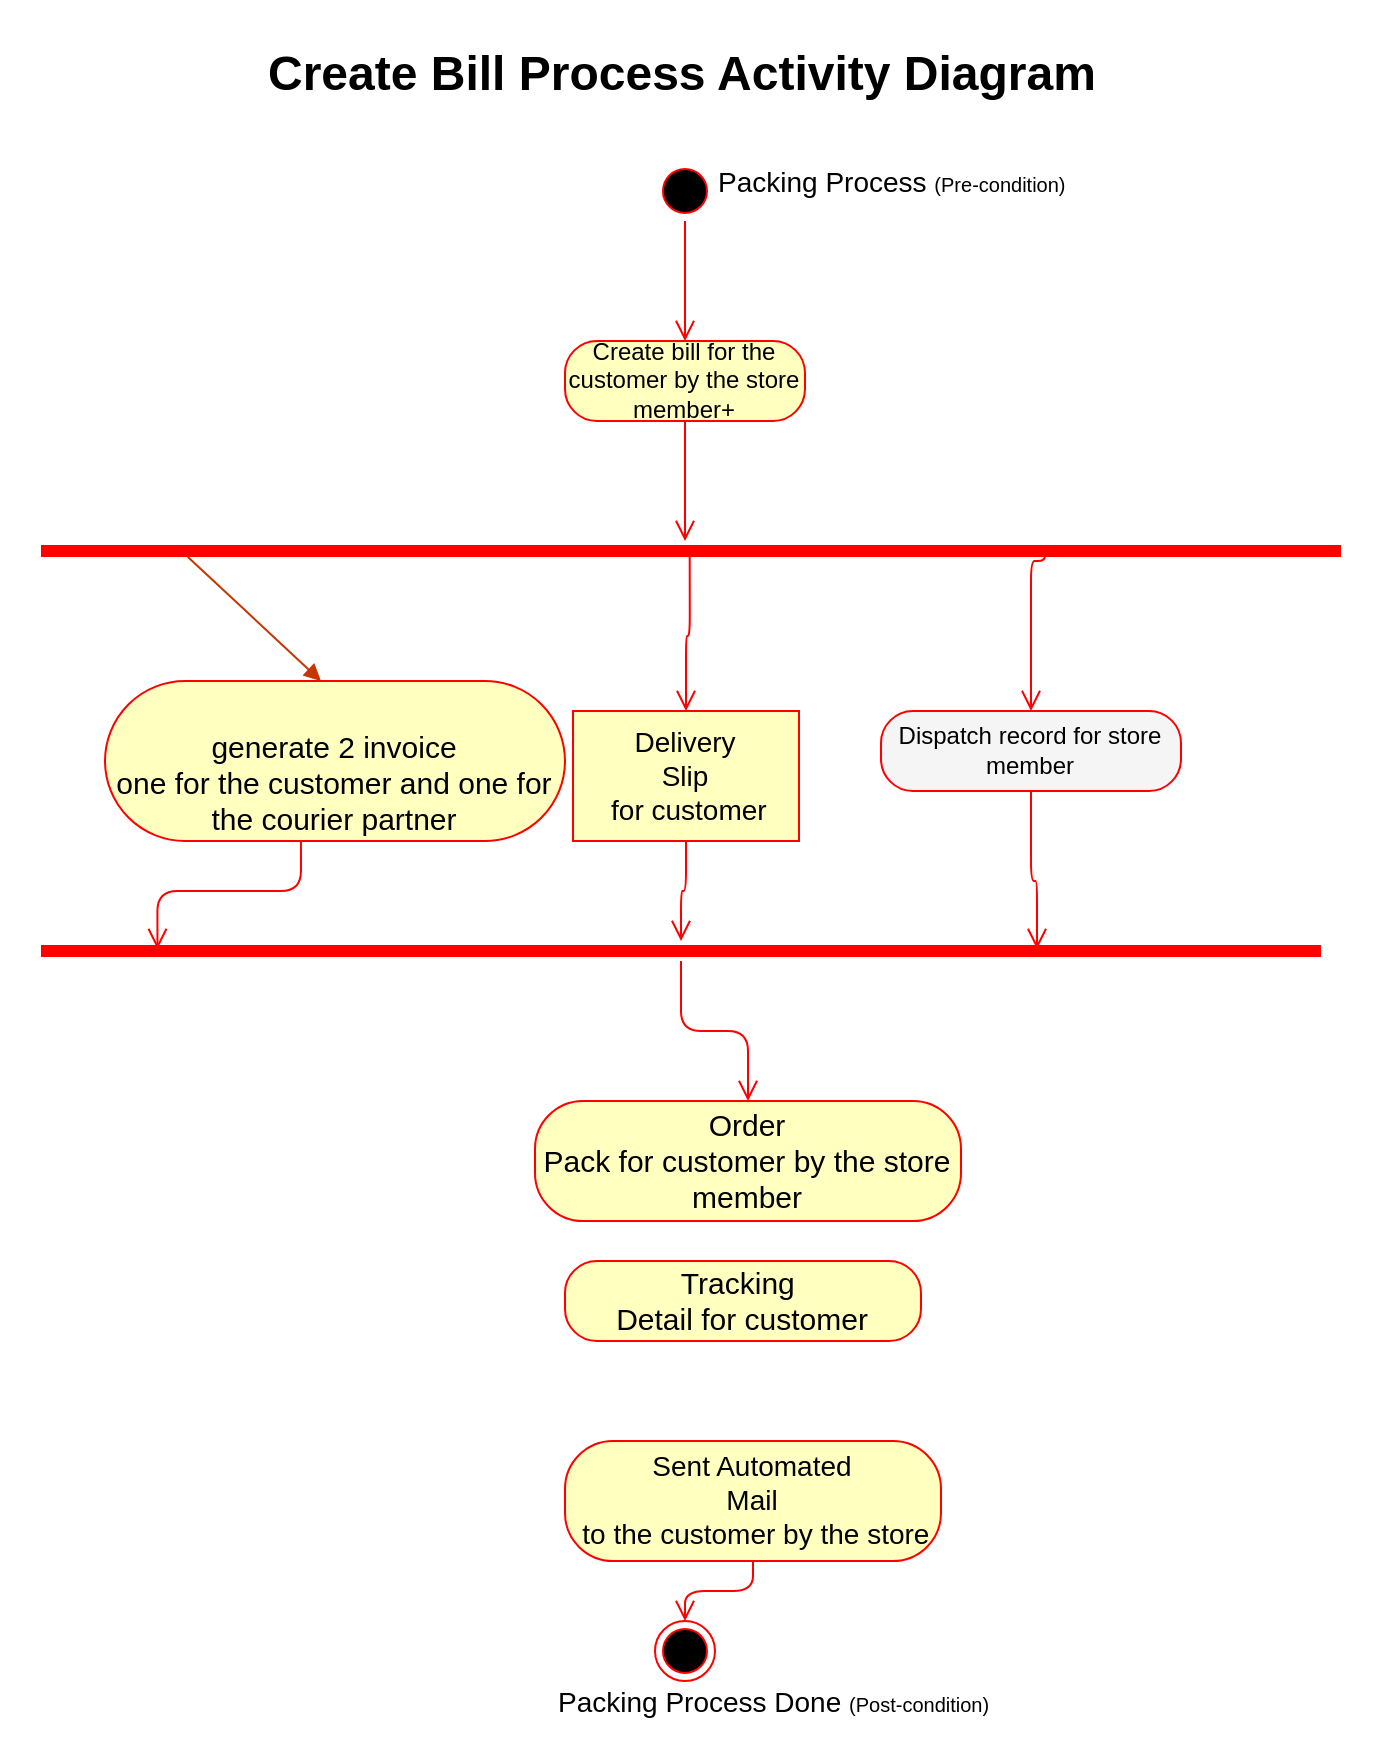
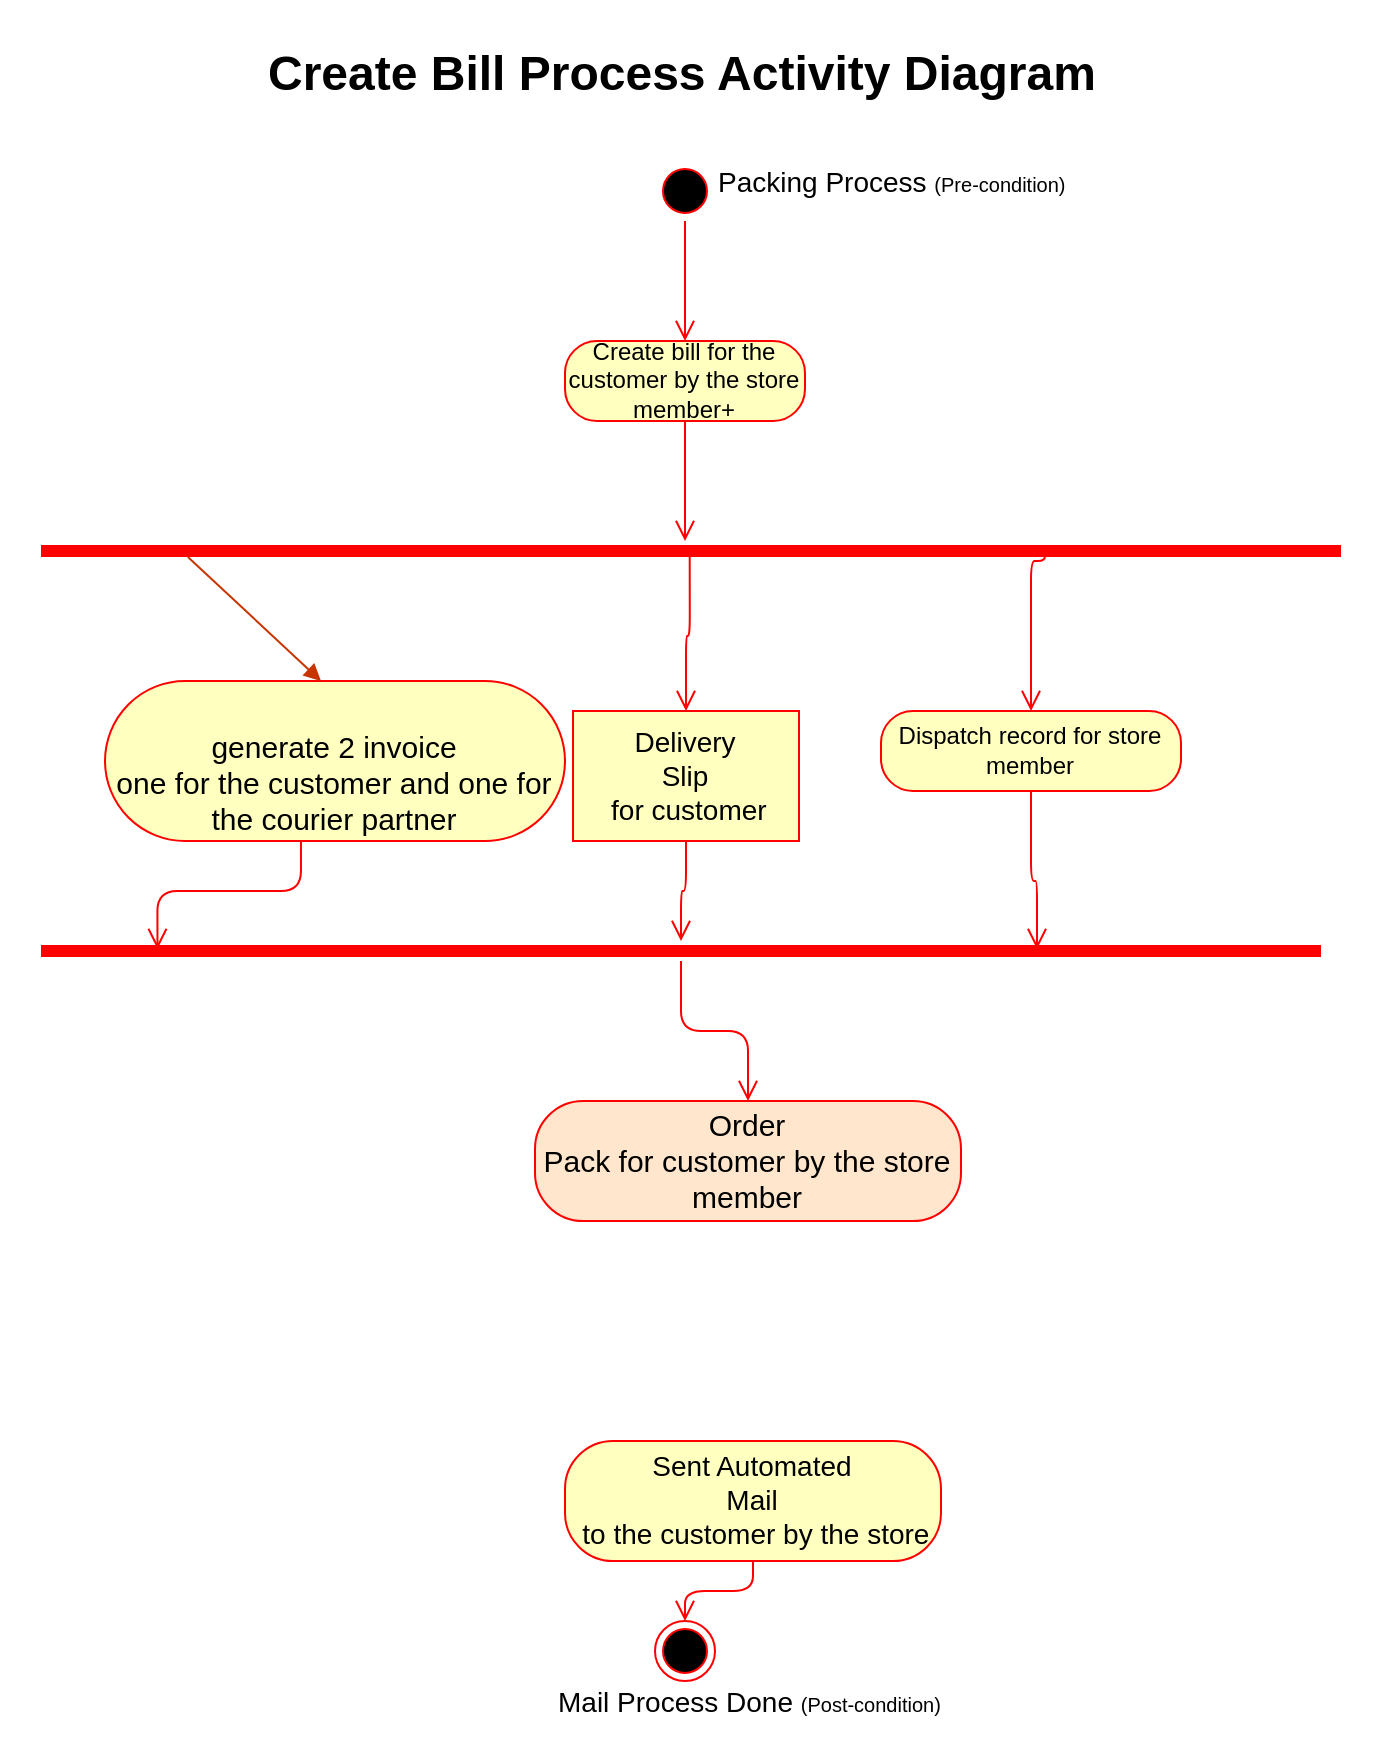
node "Dispatch record for store member": fillcolor #f5f5f5 -> #ffffc0
node "Order Pack for customer by the store member": fillcolor #ffffc0 -> #ffe6cc
node "Tracking Detail for customer": removed
node "Packing Process Done (Post-condition)": label "Packing Process Done (Post-condition)" -> "Mail Process Done (Post-condition)"
